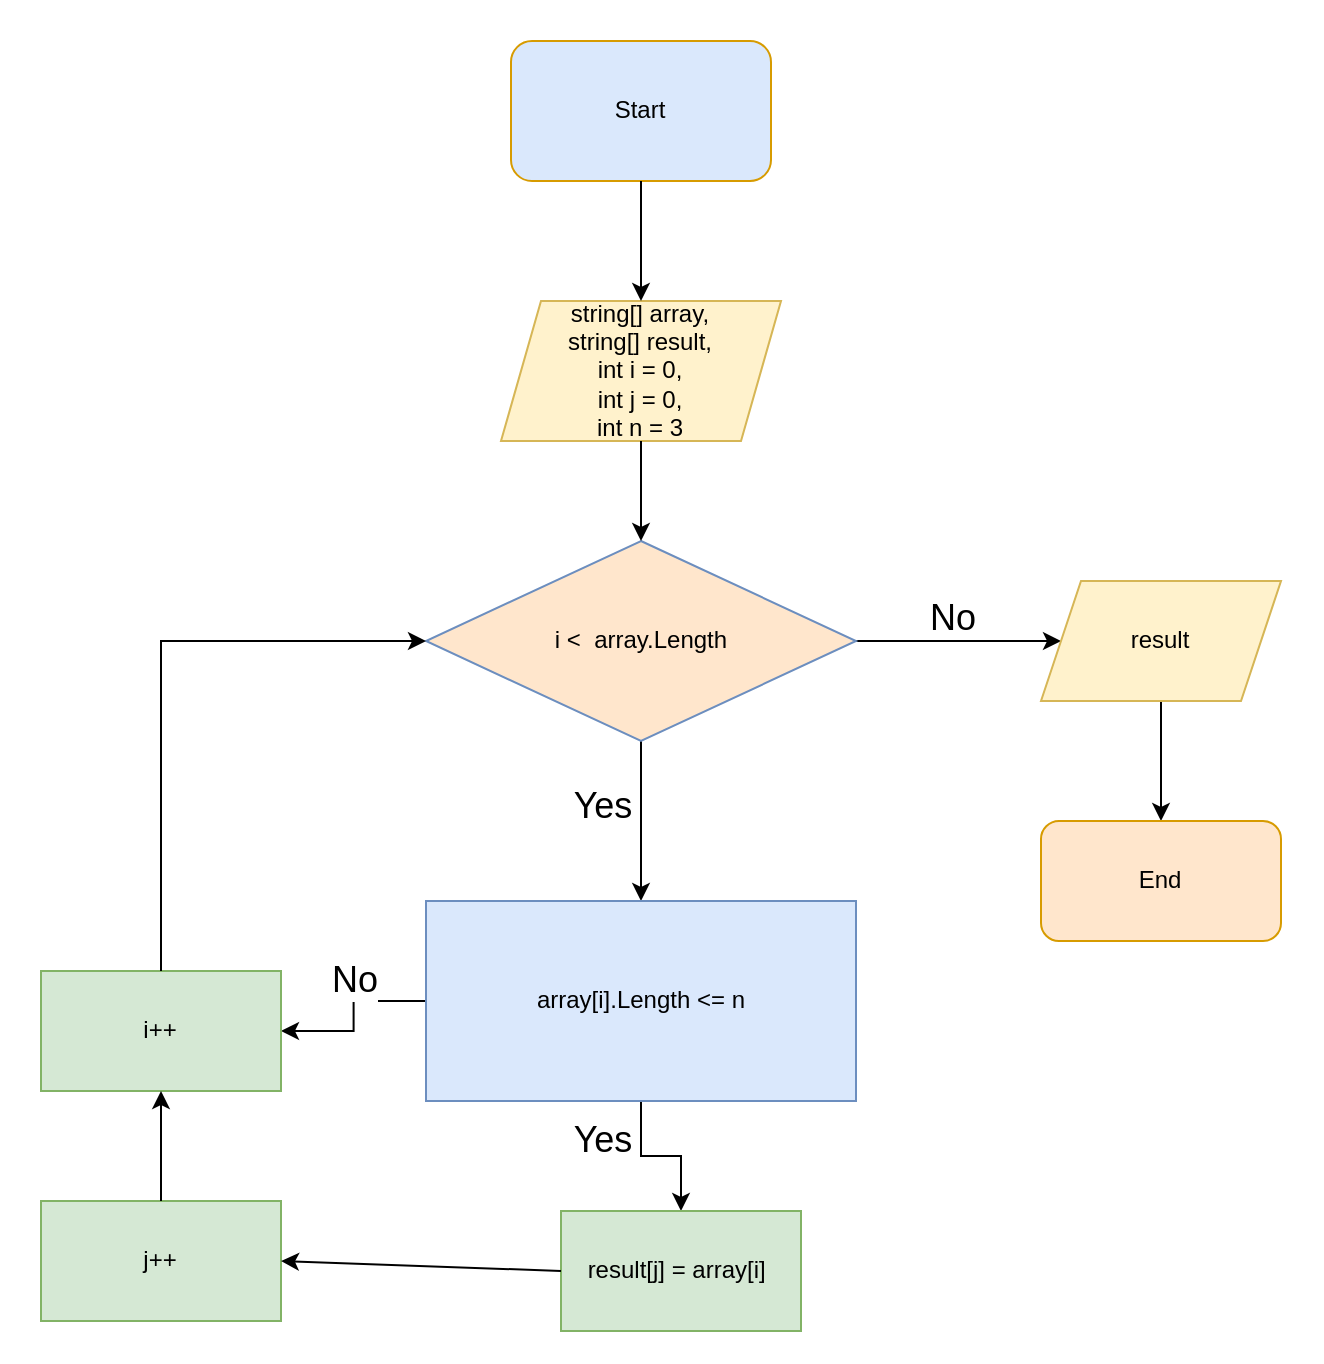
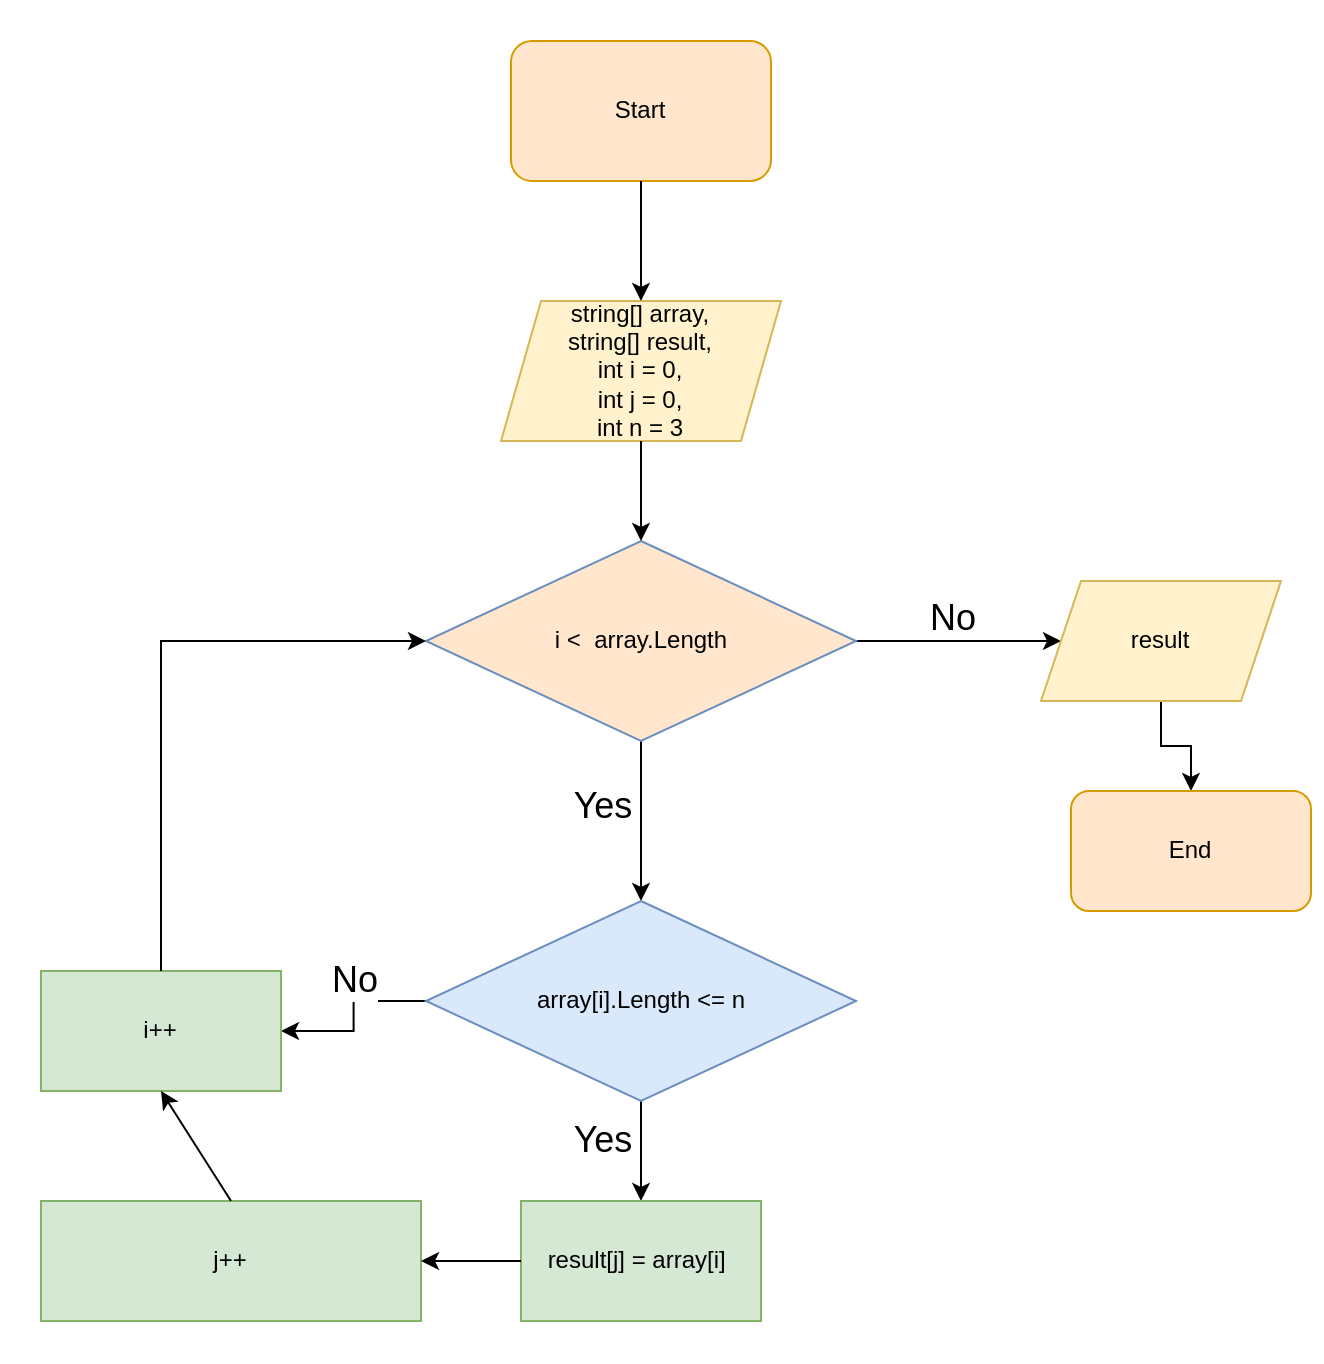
node "Start": fillcolor #dae8fc -> #ffe6cc
node "End": moved (1161, 881) -> (1191, 851)
node "array[i].Length <= n": shape rectangle -> diamond
node "j++": size 240x120 -> 380x120
node "result[j] = array[i]": moved (681, 1271) -> (641, 1261)
